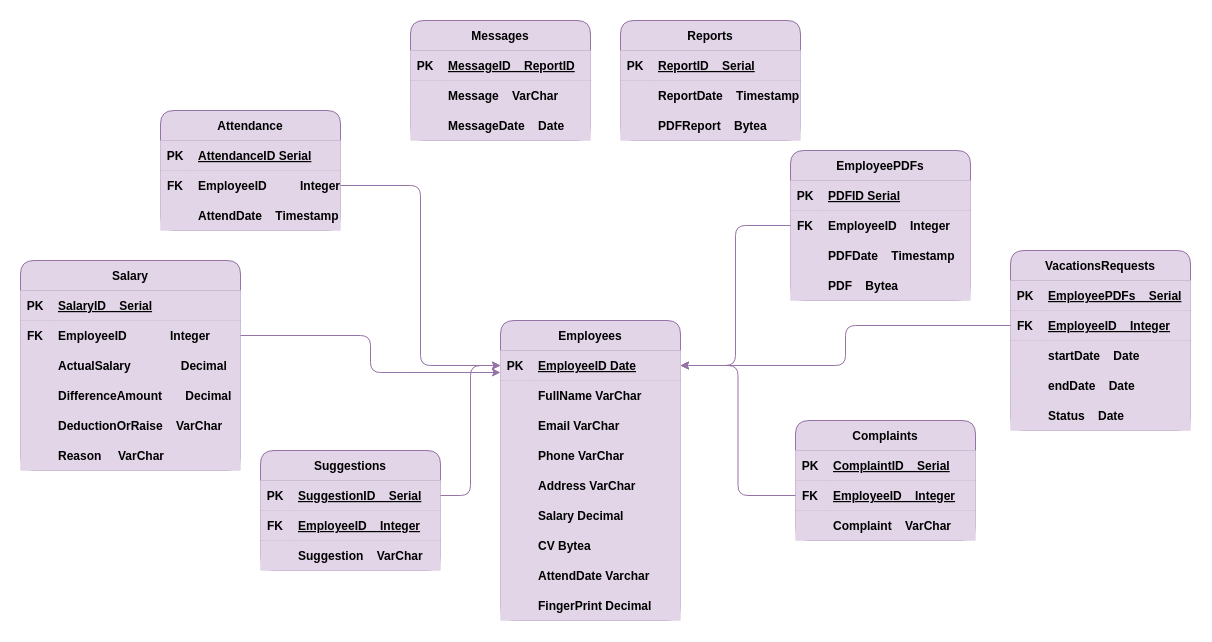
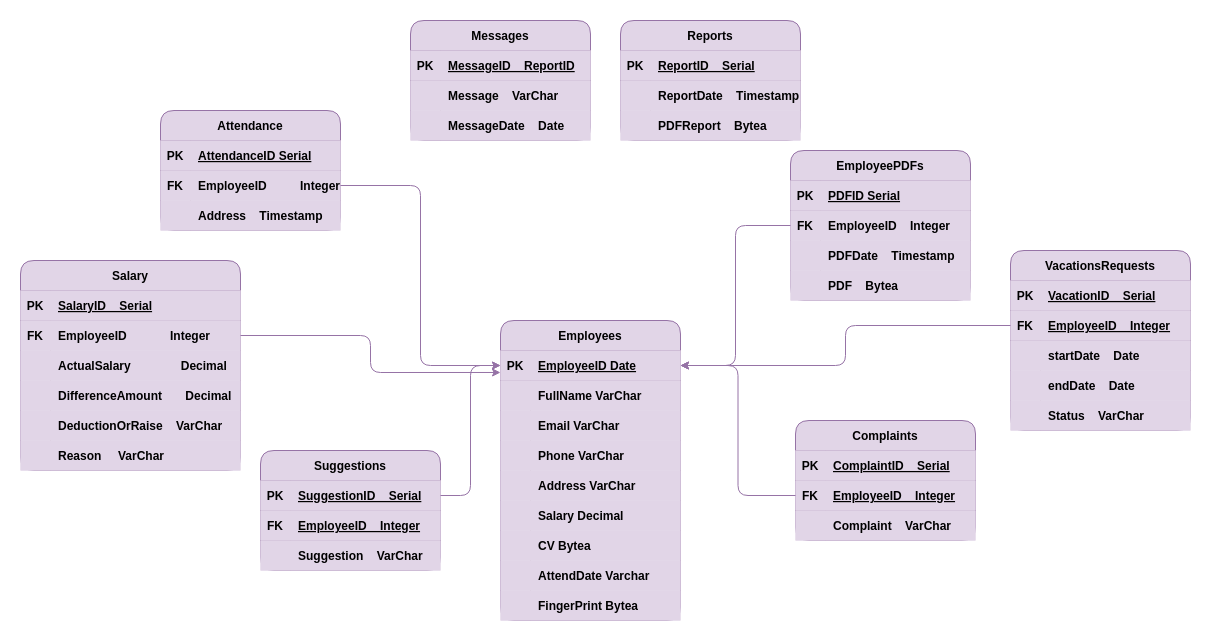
node "AttendDate Timestamp": label "AttendDate Timestamp" -> "Address Timestamp"
node "EmployeePDFs Serial": label "EmployeePDFs Serial" -> "VacationID Serial"
node "Status Date": label "Status Date" -> "Status VarChar"
node "FingerPrint Decimal": label "FingerPrint Decimal" -> "FingerPrint Bytea"
